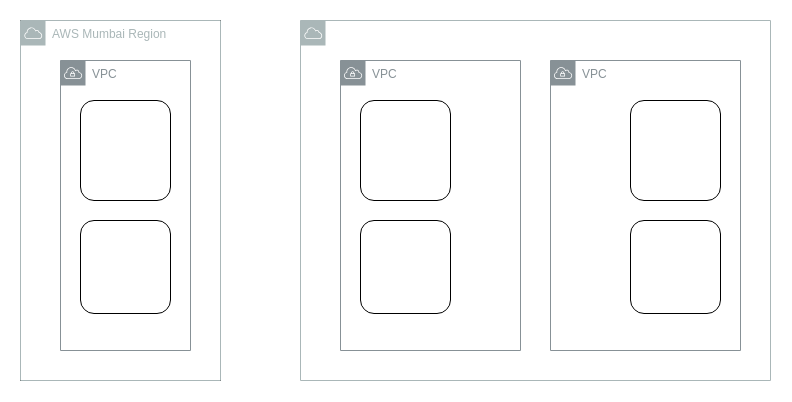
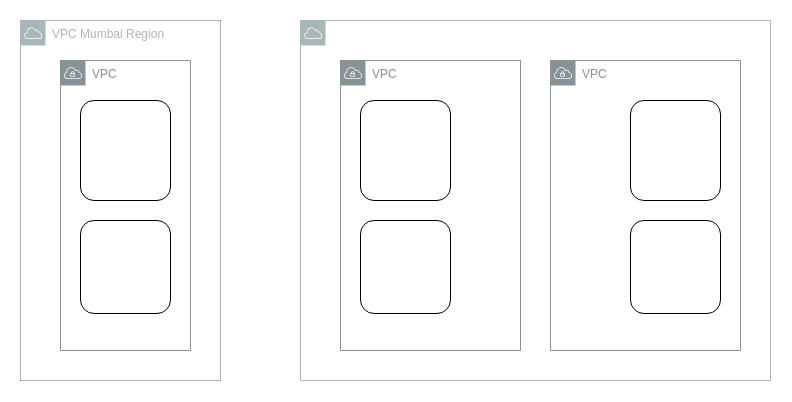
node "AWS Mumbai Region": label "AWS Mumbai Region" -> "VPC Mumbai Region"
